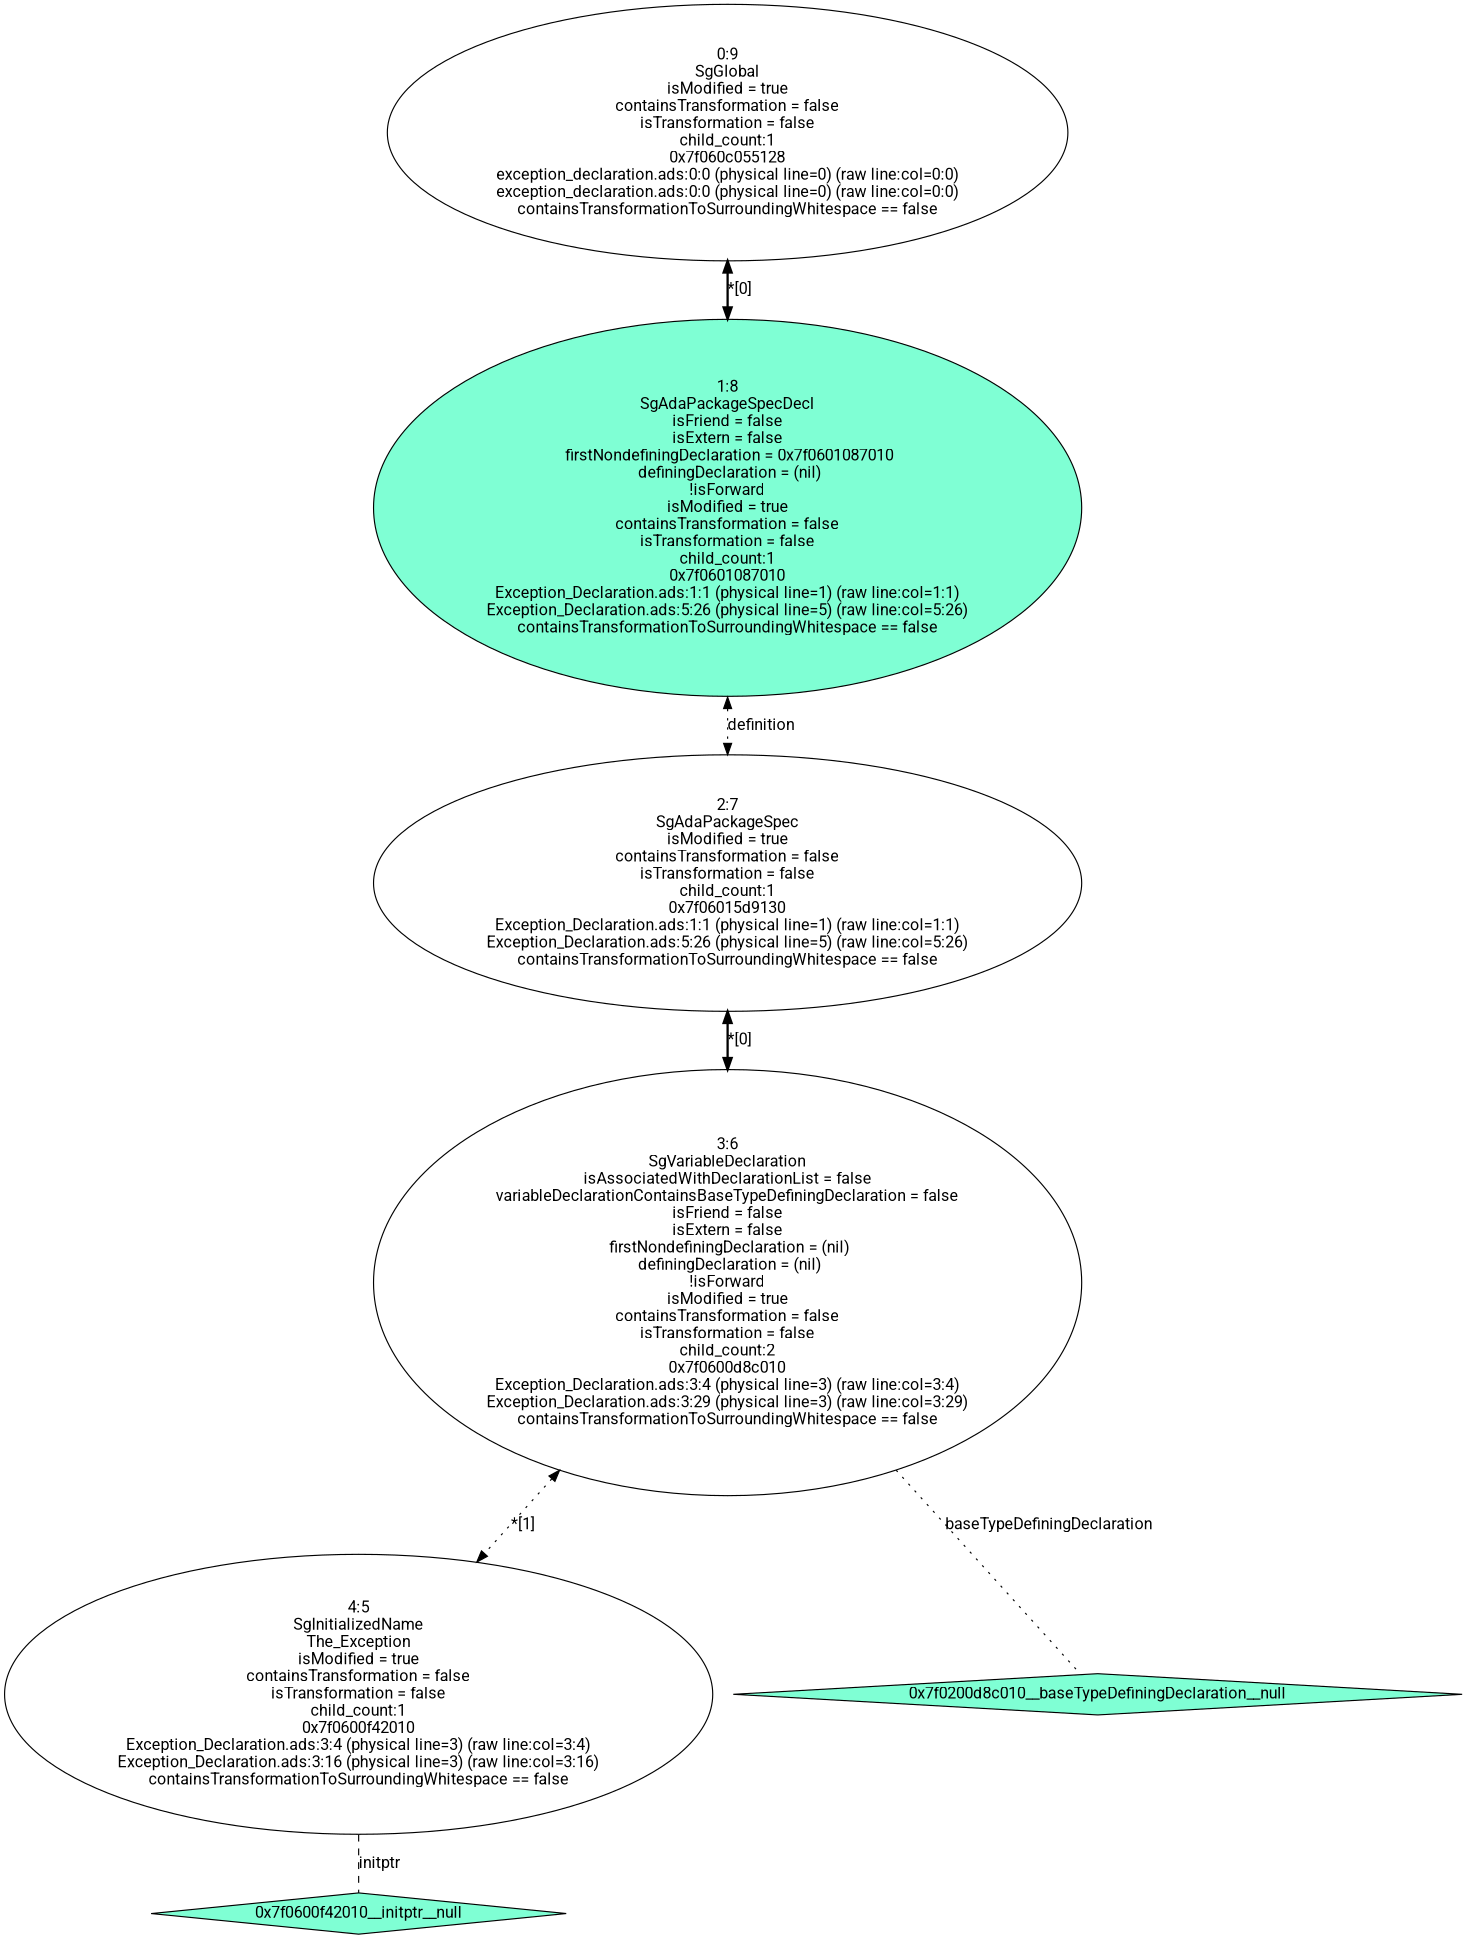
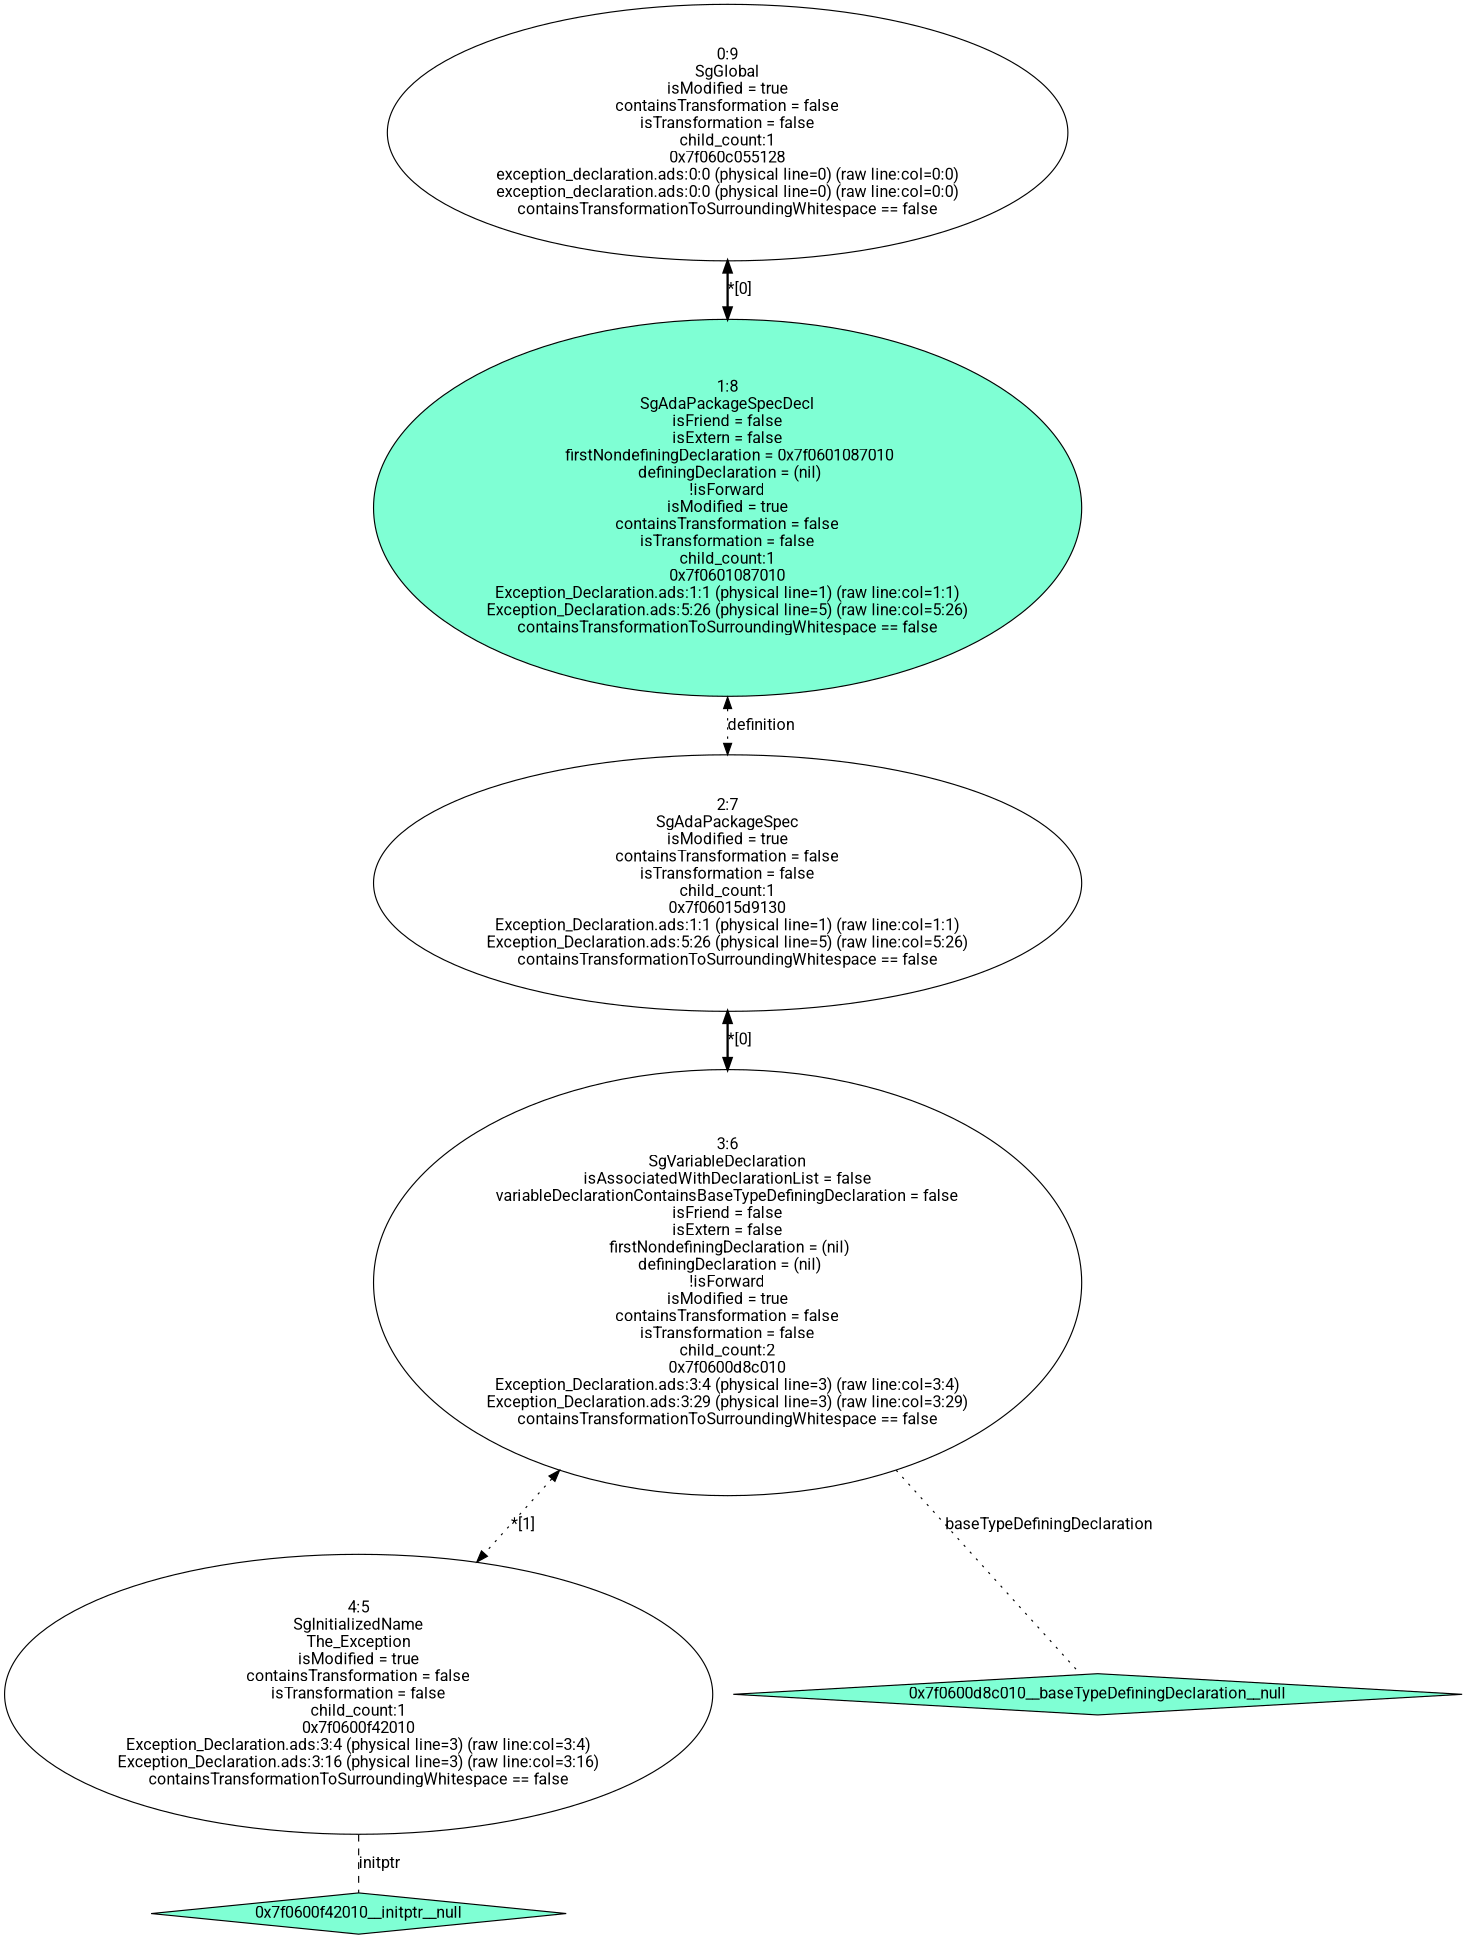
node "0x7f0200d8c010__baseTypeDefiningDeclaration__null": label "0x7f0200d8c010__baseTypeDefiningDeclaration__null" -> "0x7f0600d8c010__baseTypeDefiningDeclaration__null"
